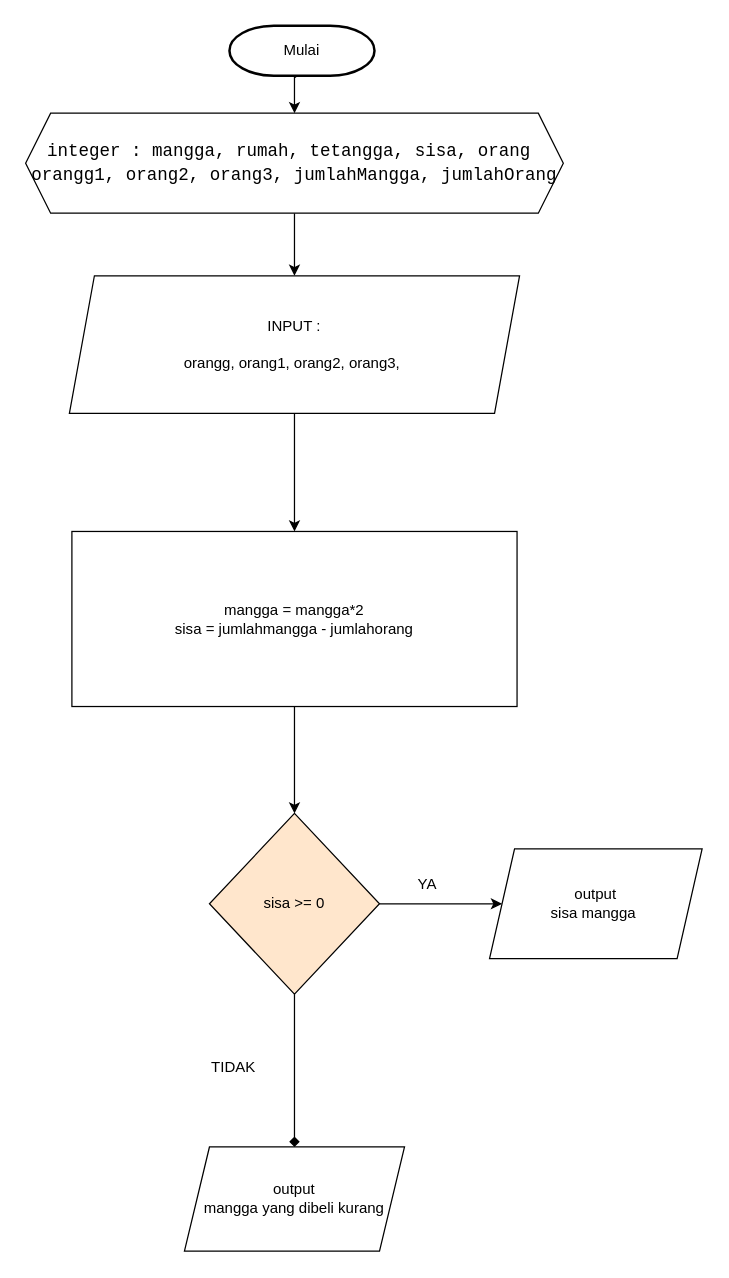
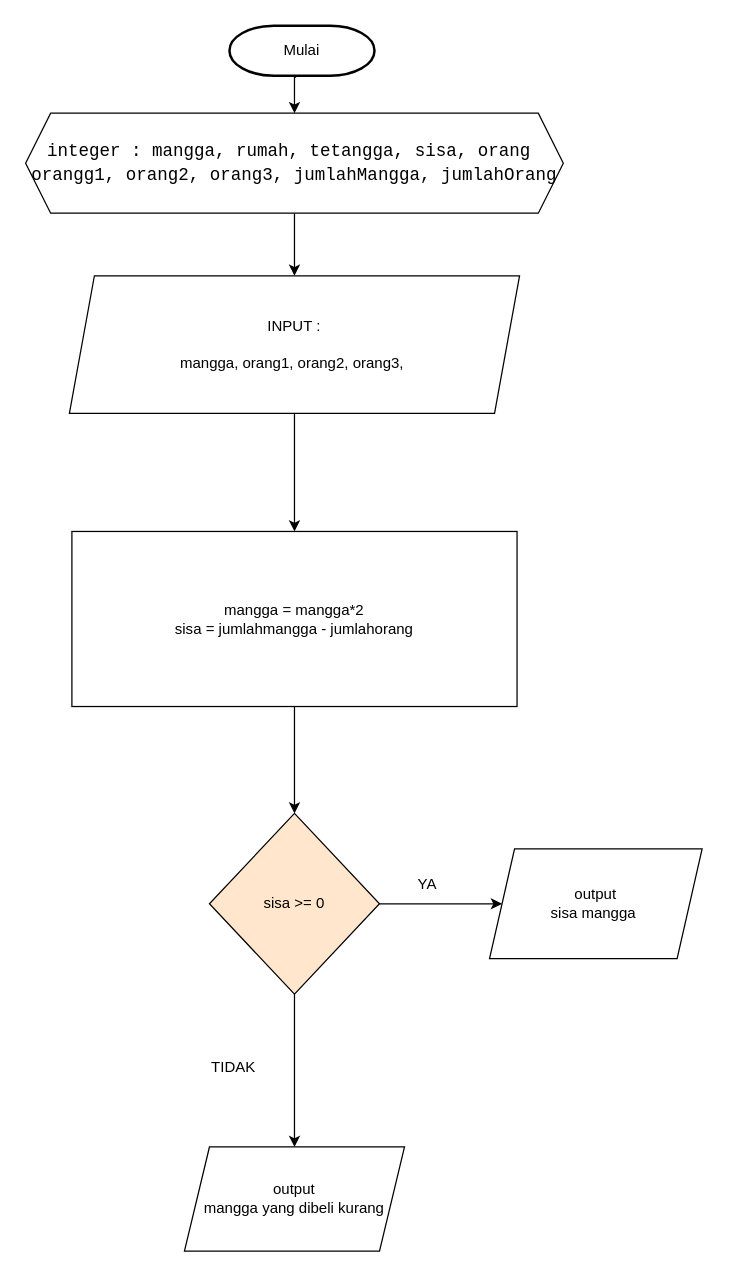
node "INPUT : orangg, orang1, orang2, orang3,": label "INPUT : orangg, orang1, orang2, orang3," -> "INPUT : mangga, orang1, orang2, orang3,"
edge "sisa >= 0" -> "output mangga yang dibeli kurang": arrowhead diamond -> classic
